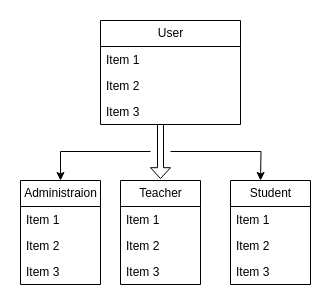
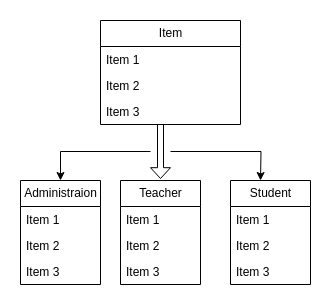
node "User": label "User" -> "Item"
